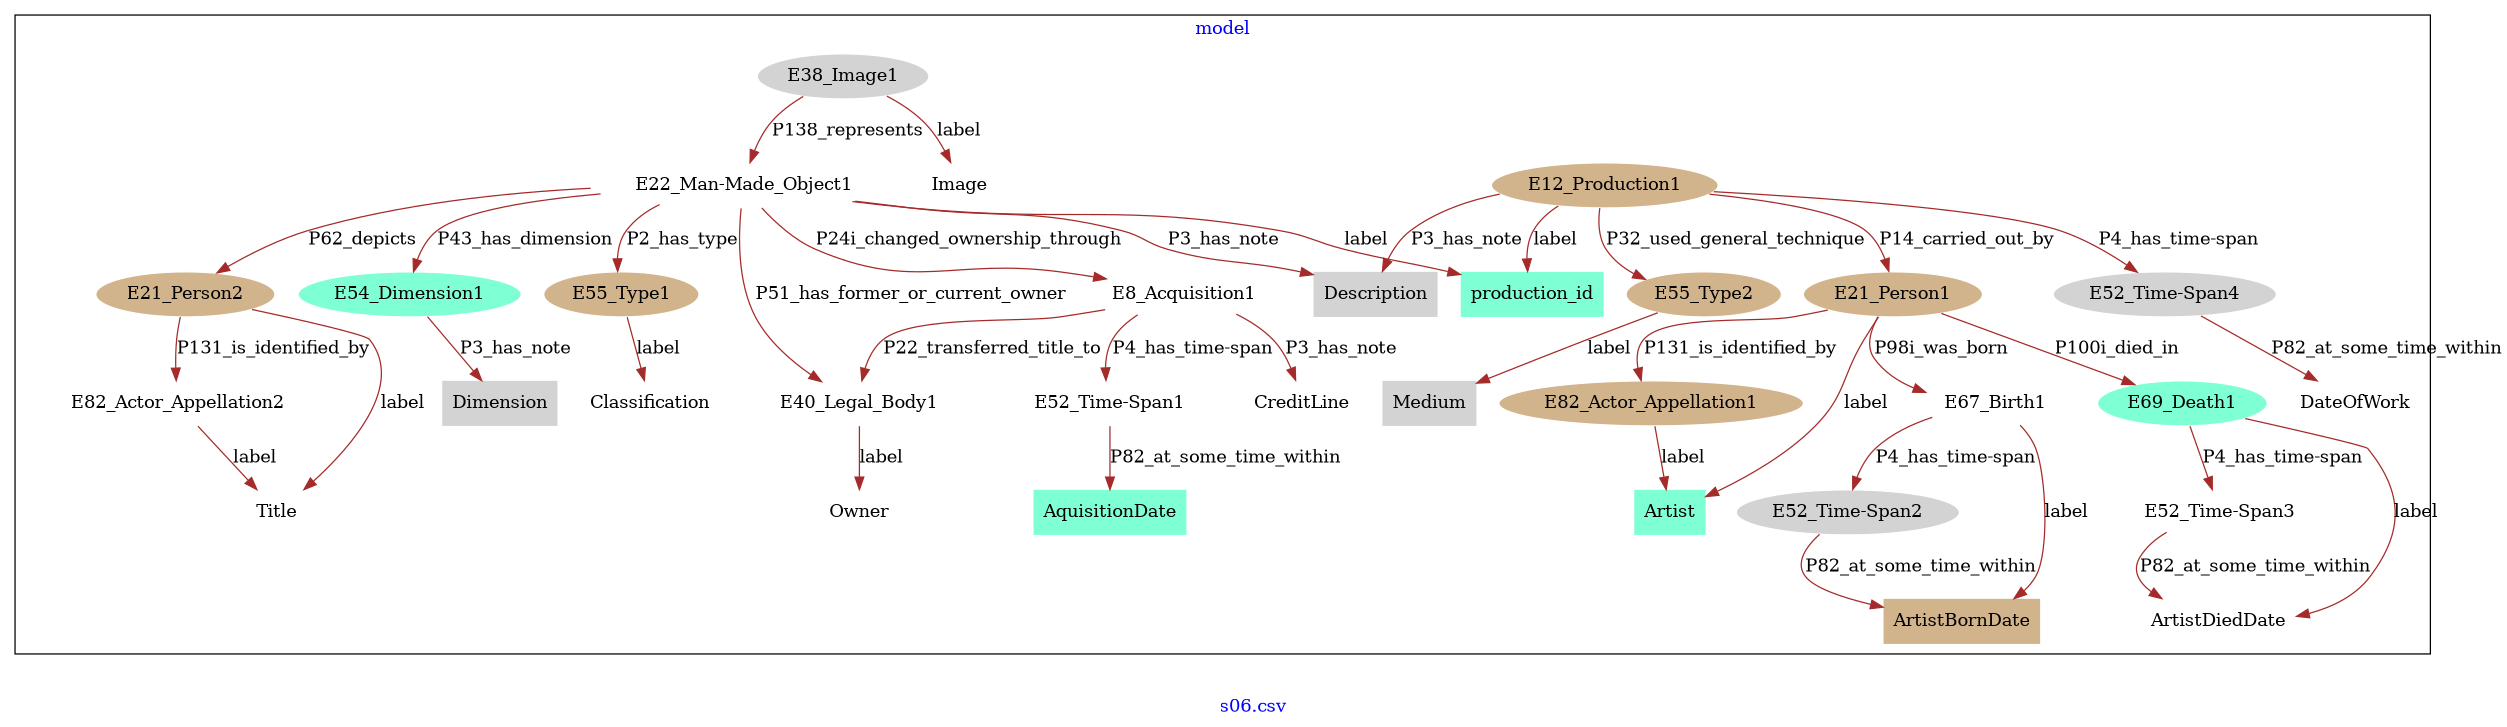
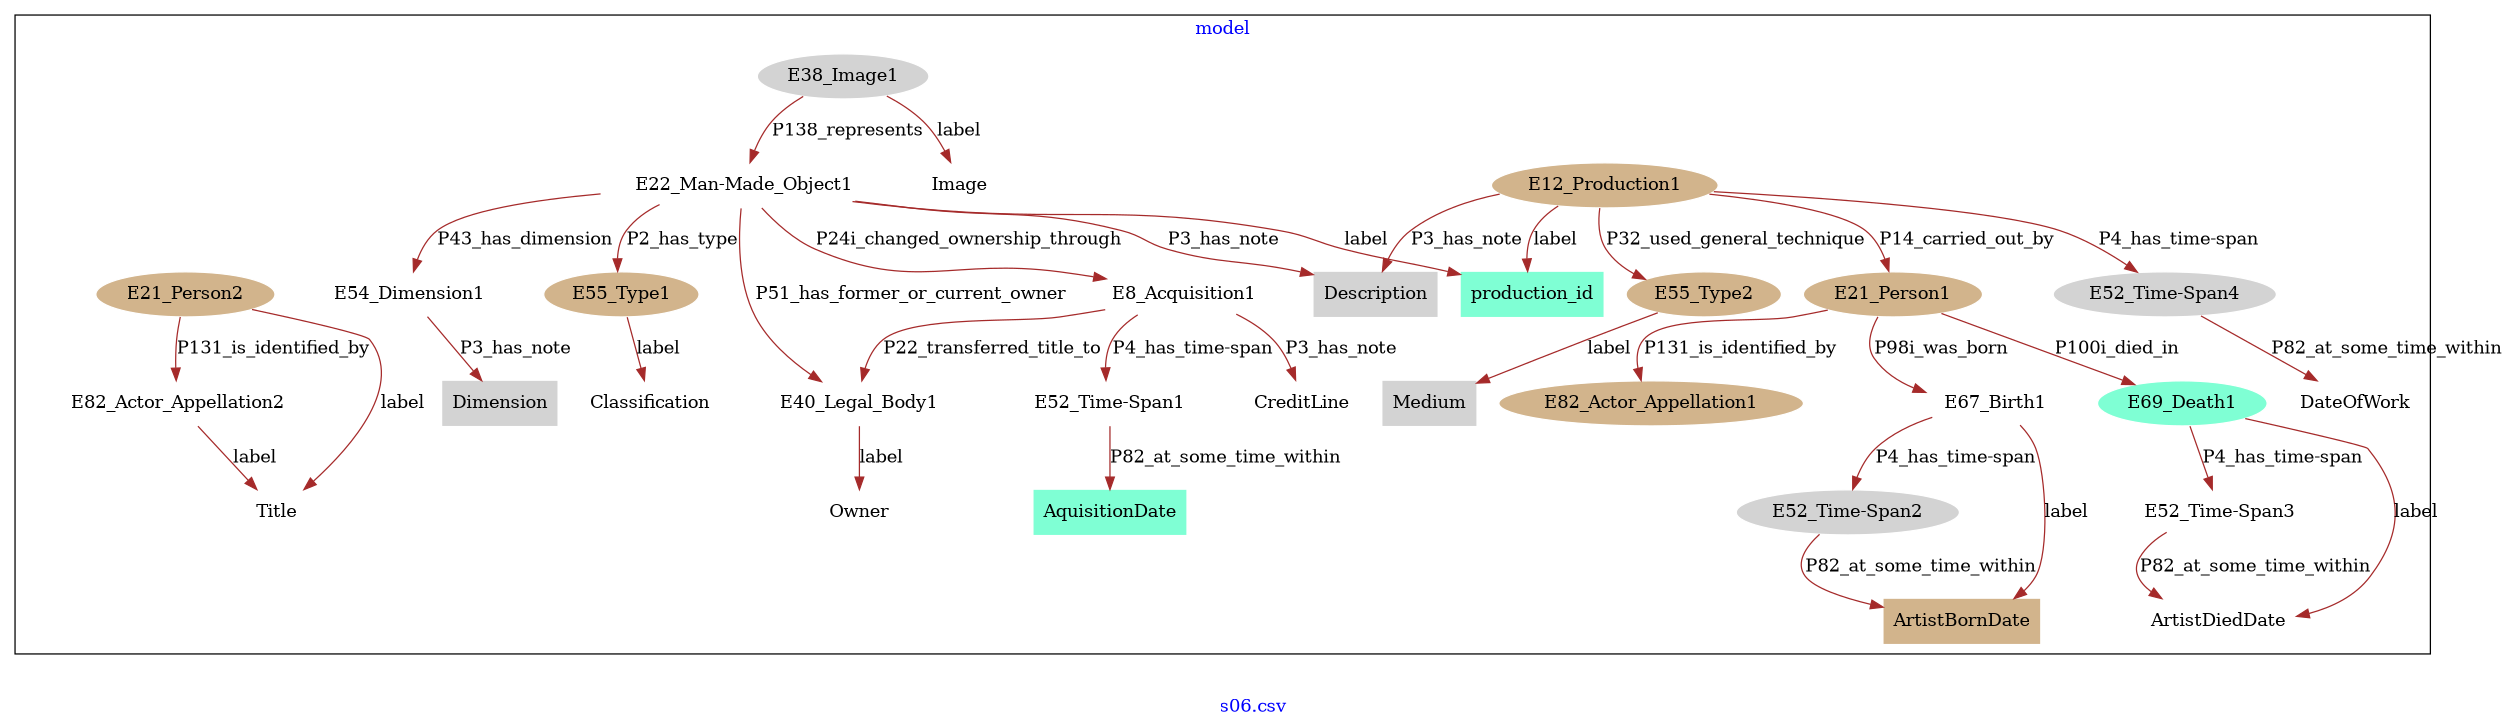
edge "E22_Man-Made_Object1" -> "E21_Person2": removed, label "P62_depicts"
node "E54_Dimension1": fillcolor aquamarine -> white
node "Artist": removed
